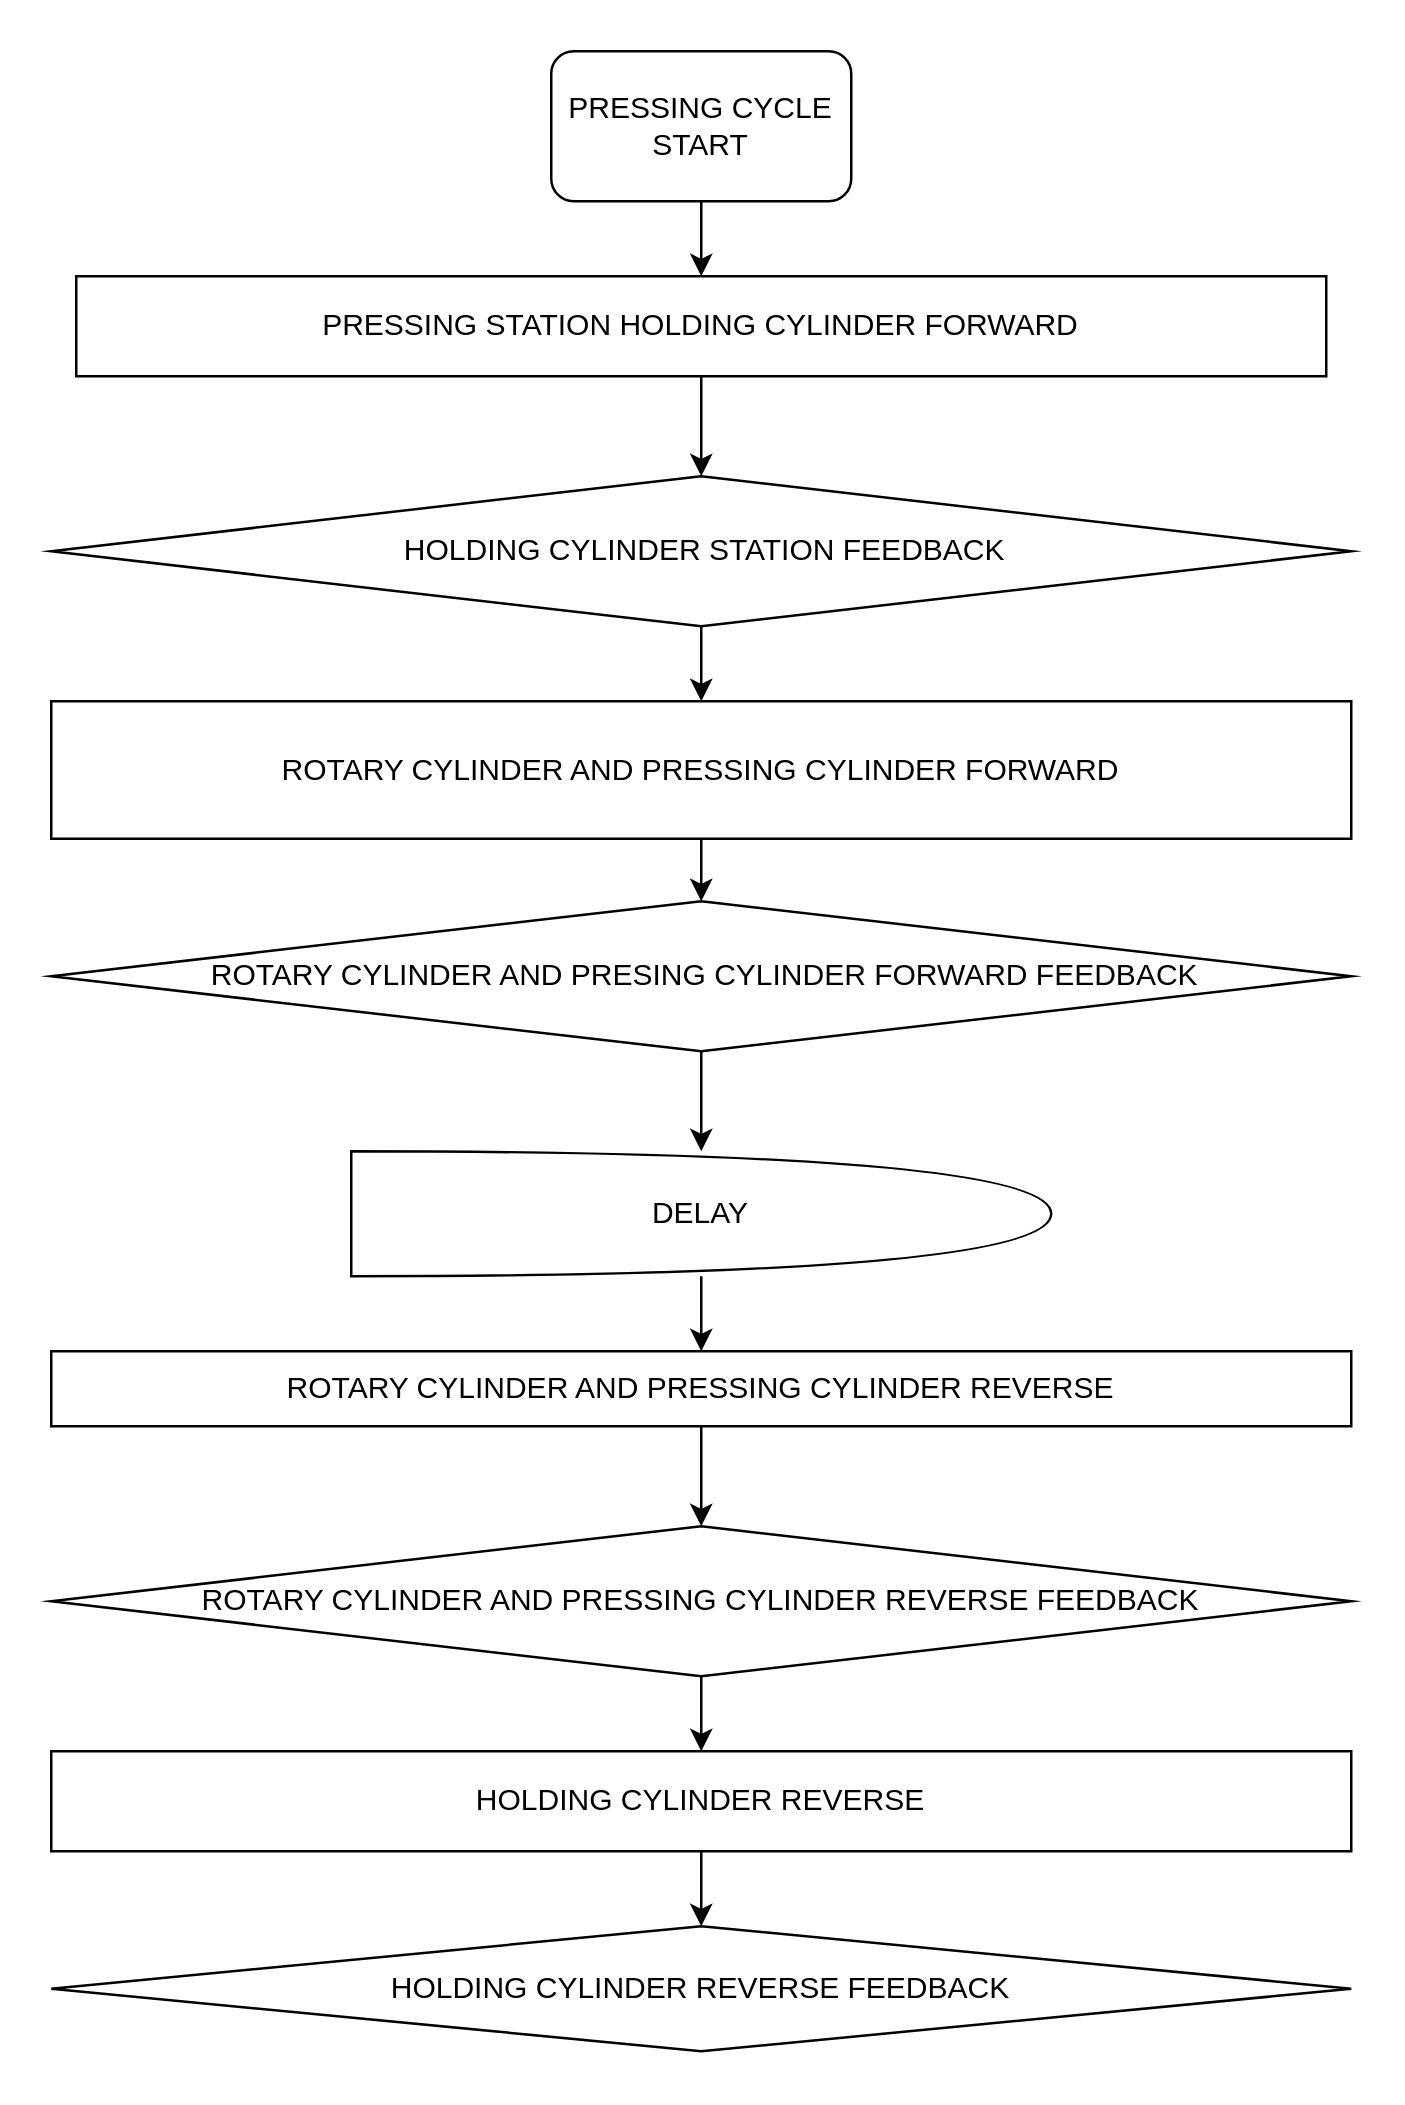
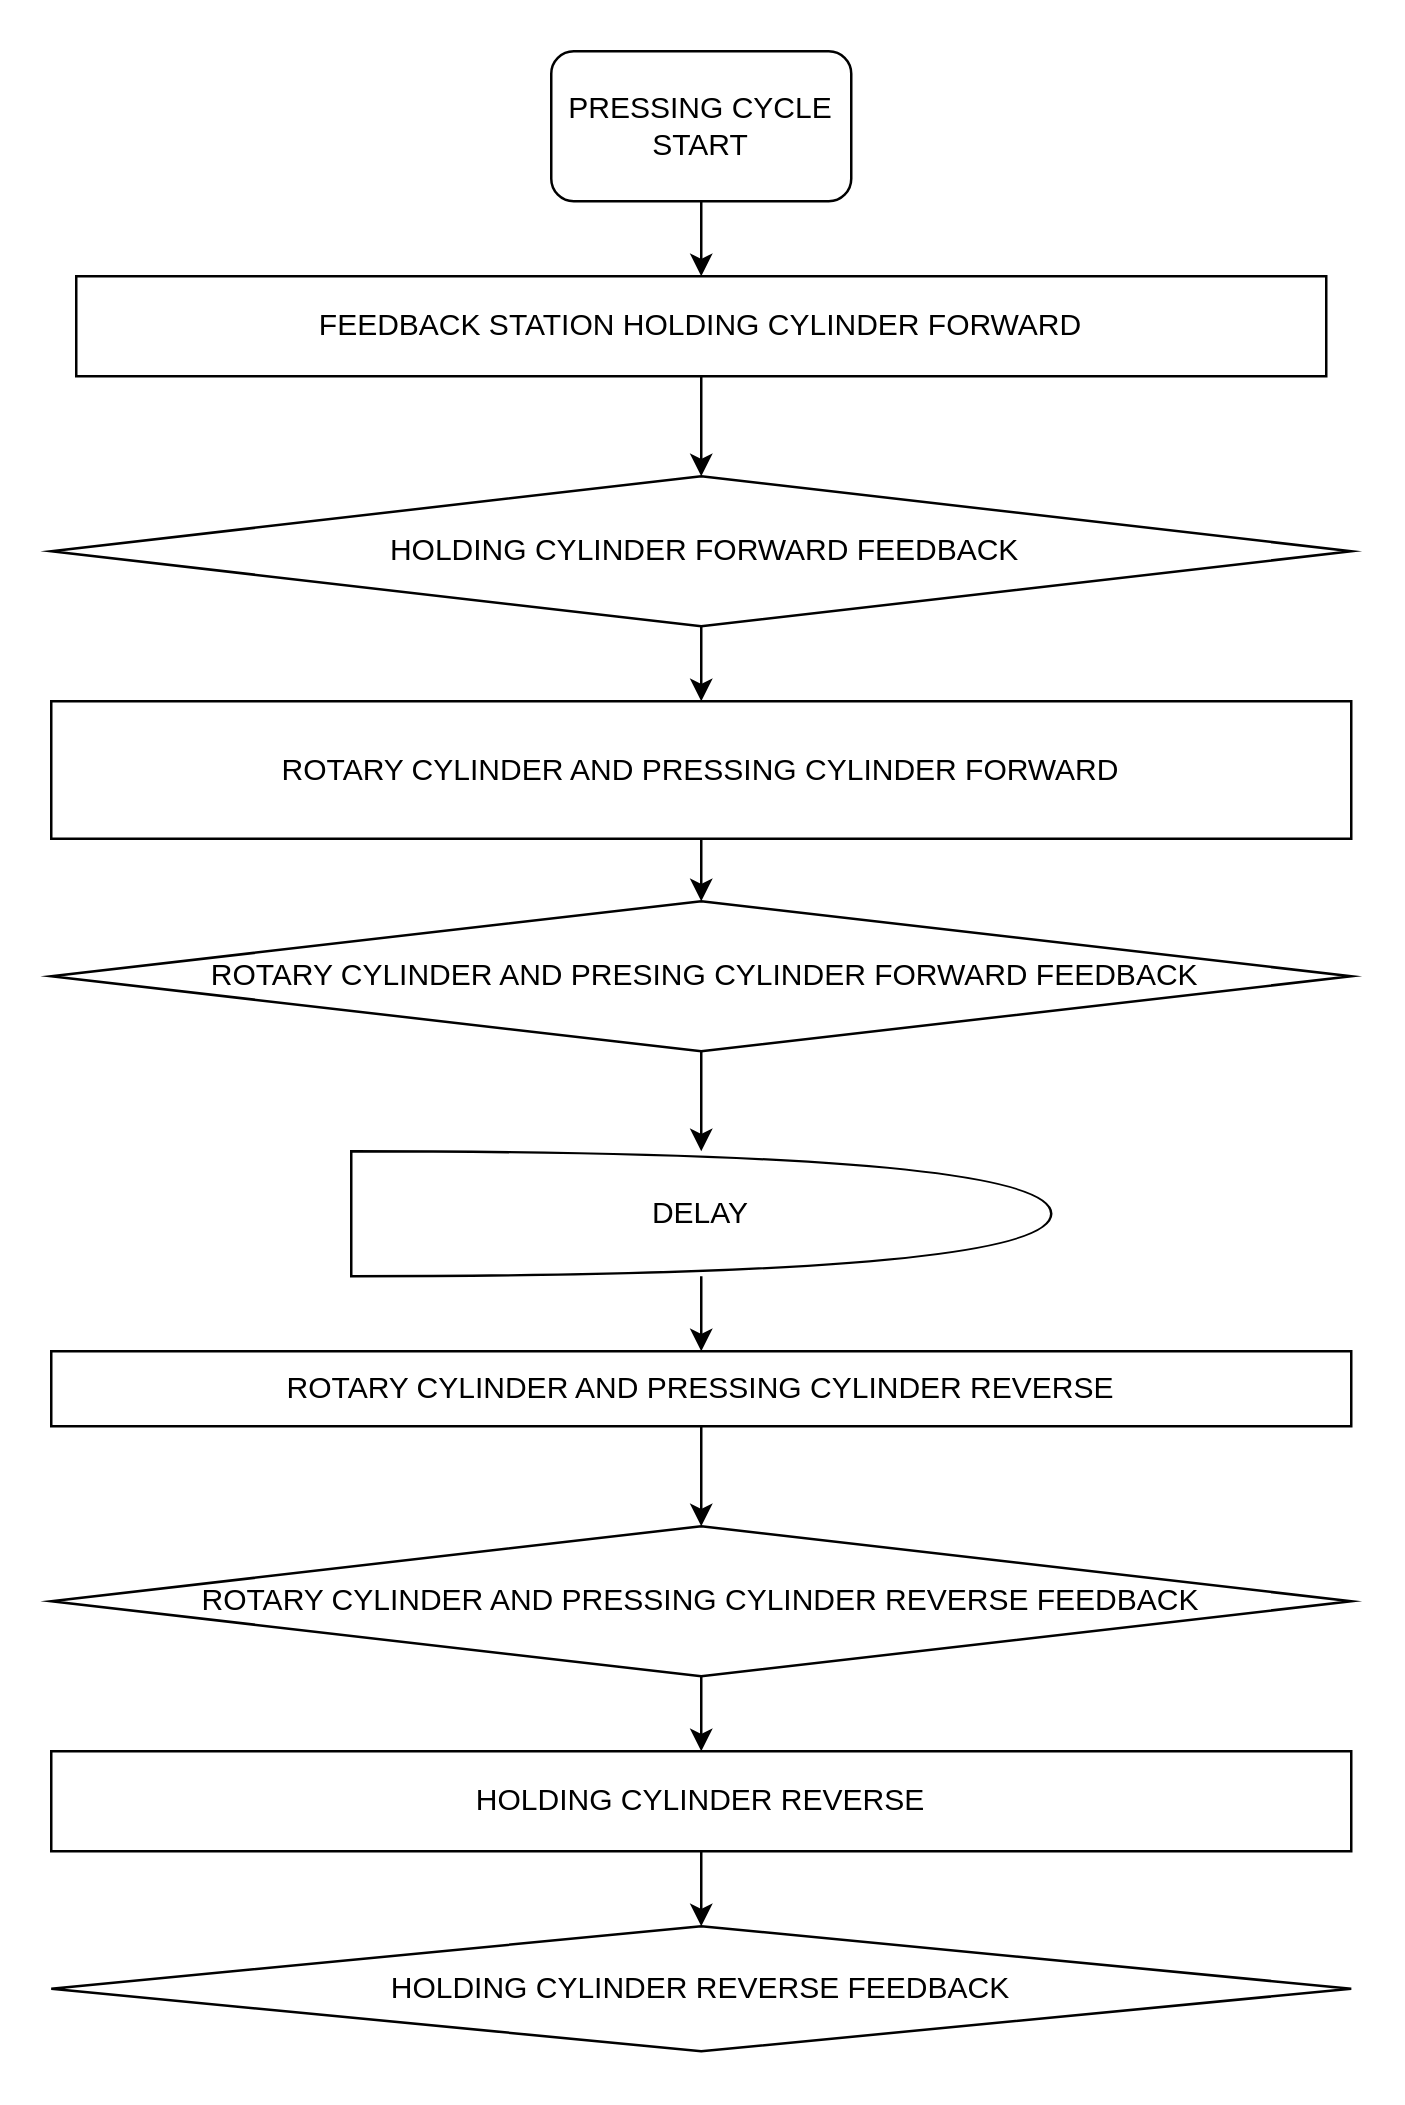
node "PRESSING STATION HOLDING CYLINDER FORWARD": label "PRESSING STATION HOLDING CYLINDER FORWARD" -> "FEEDBACK STATION HOLDING CYLINDER FORWARD"
node "HOLDING CYLINDER STATION FEEDBACK": label "HOLDING CYLINDER STATION FEEDBACK" -> "HOLDING CYLINDER FORWARD FEEDBACK"
